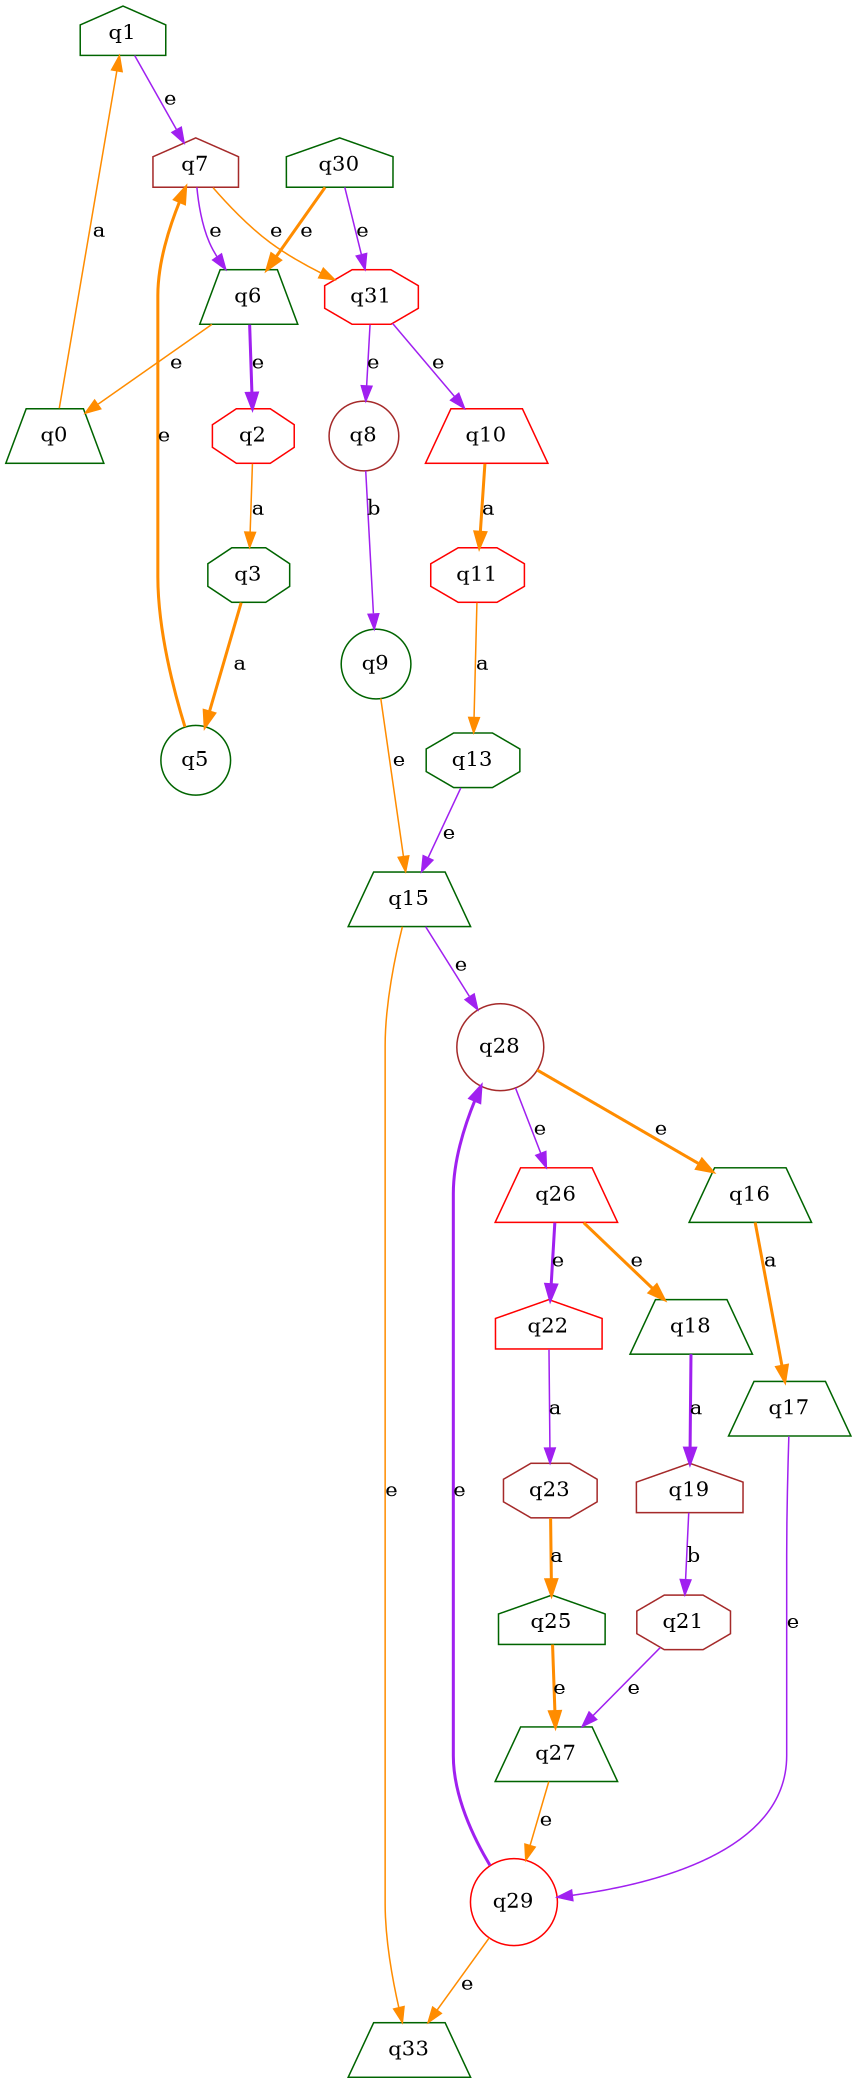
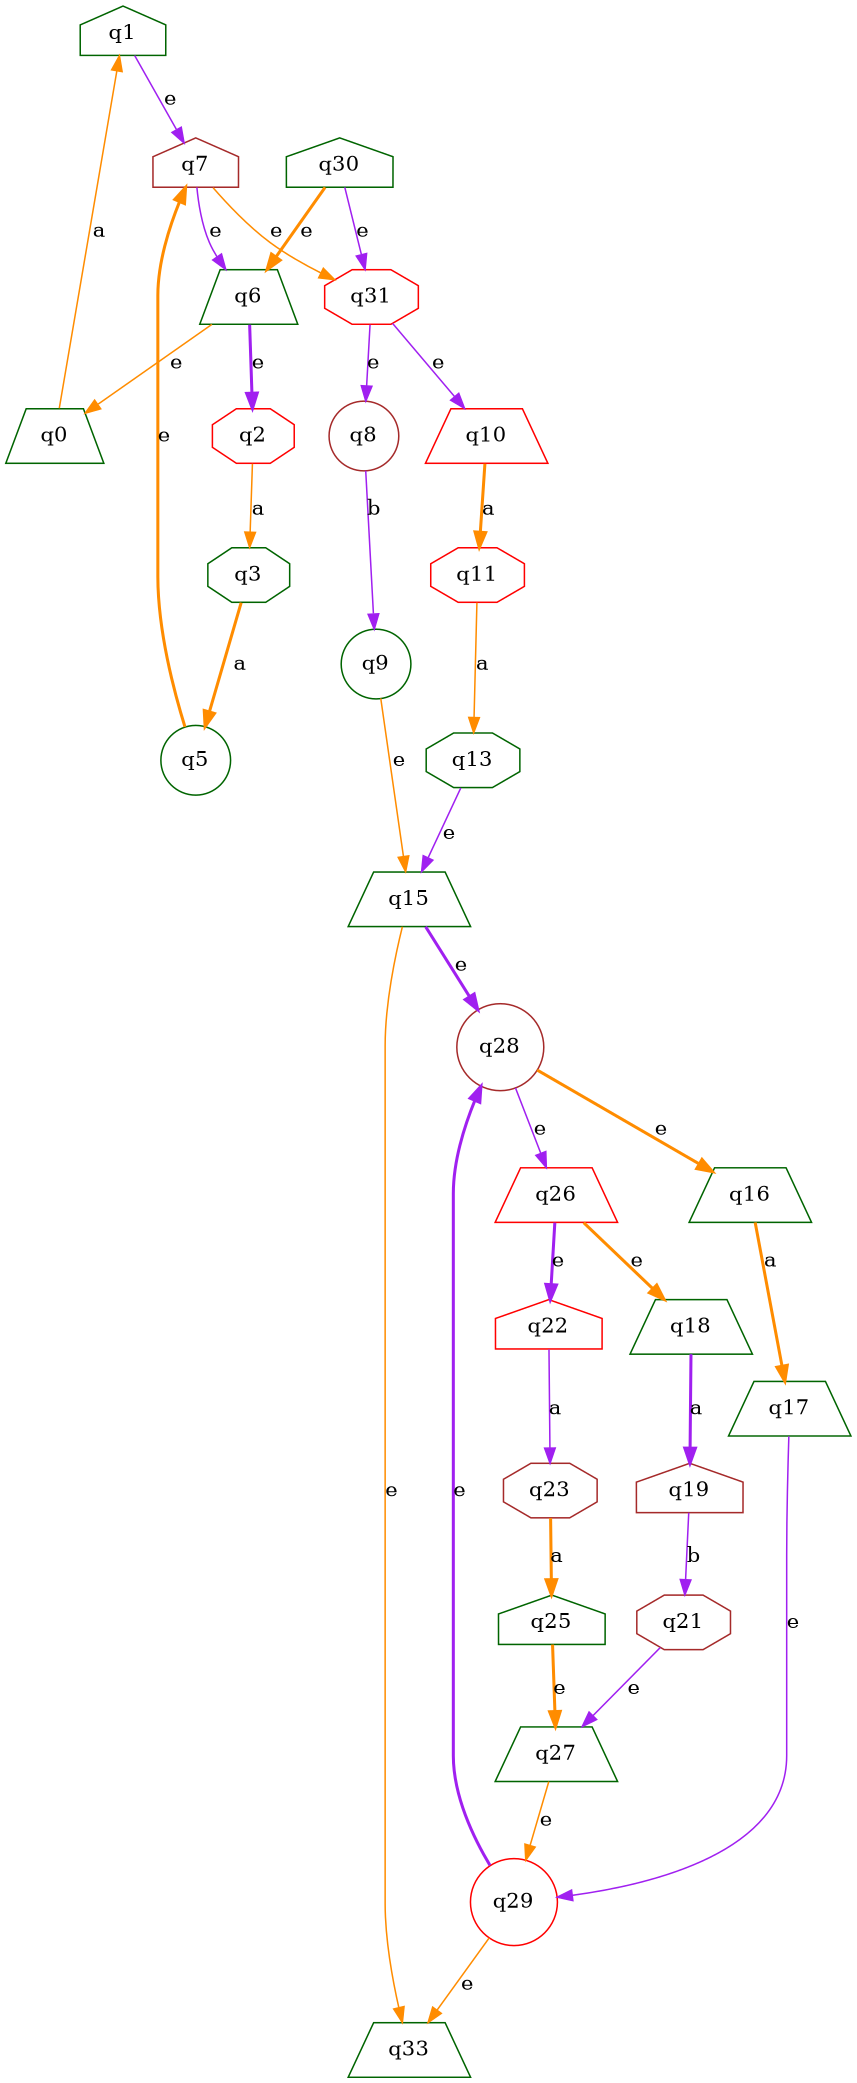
edge "q15" -> "q28": style solid -> bold
